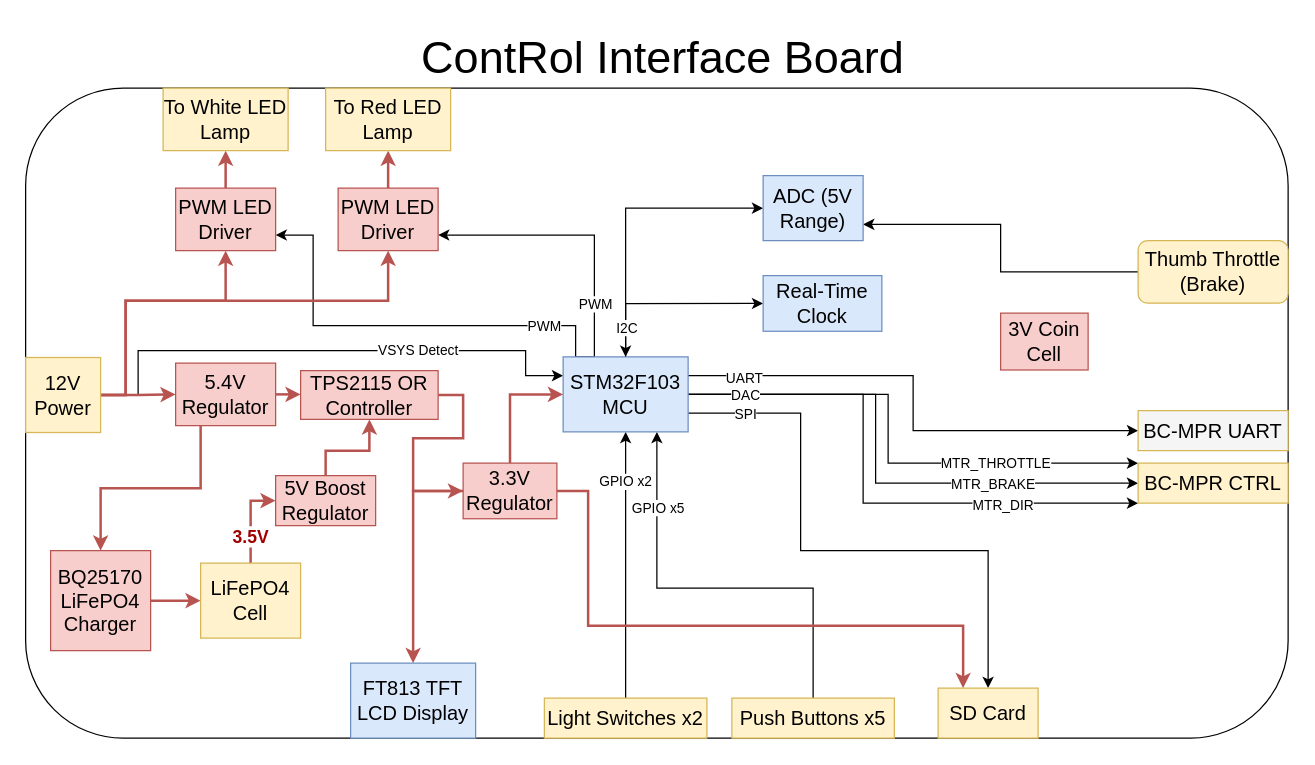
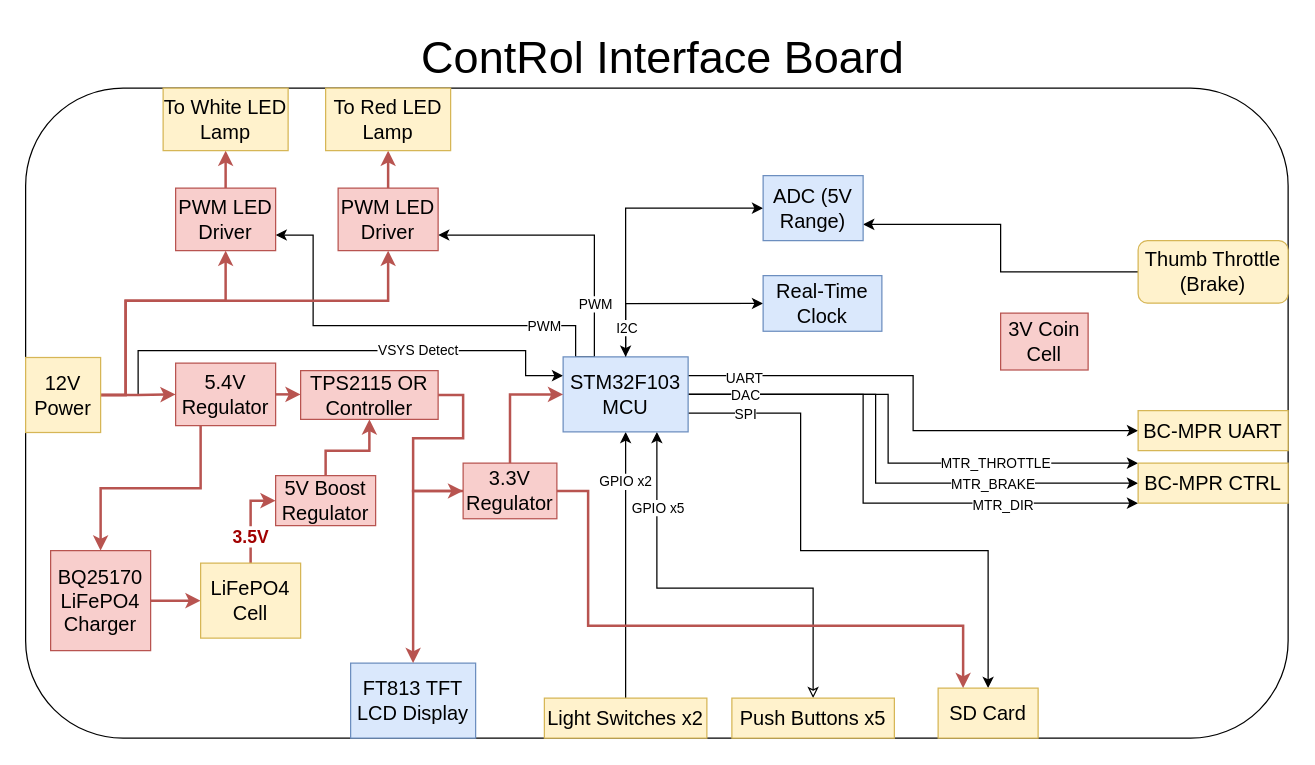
node "BC-MPR UART": fillcolor #f5f5f5 -> #fff2cc
edge "Push Buttons x5" -> "STM32F103 MCU": arrowhead none -> classic
